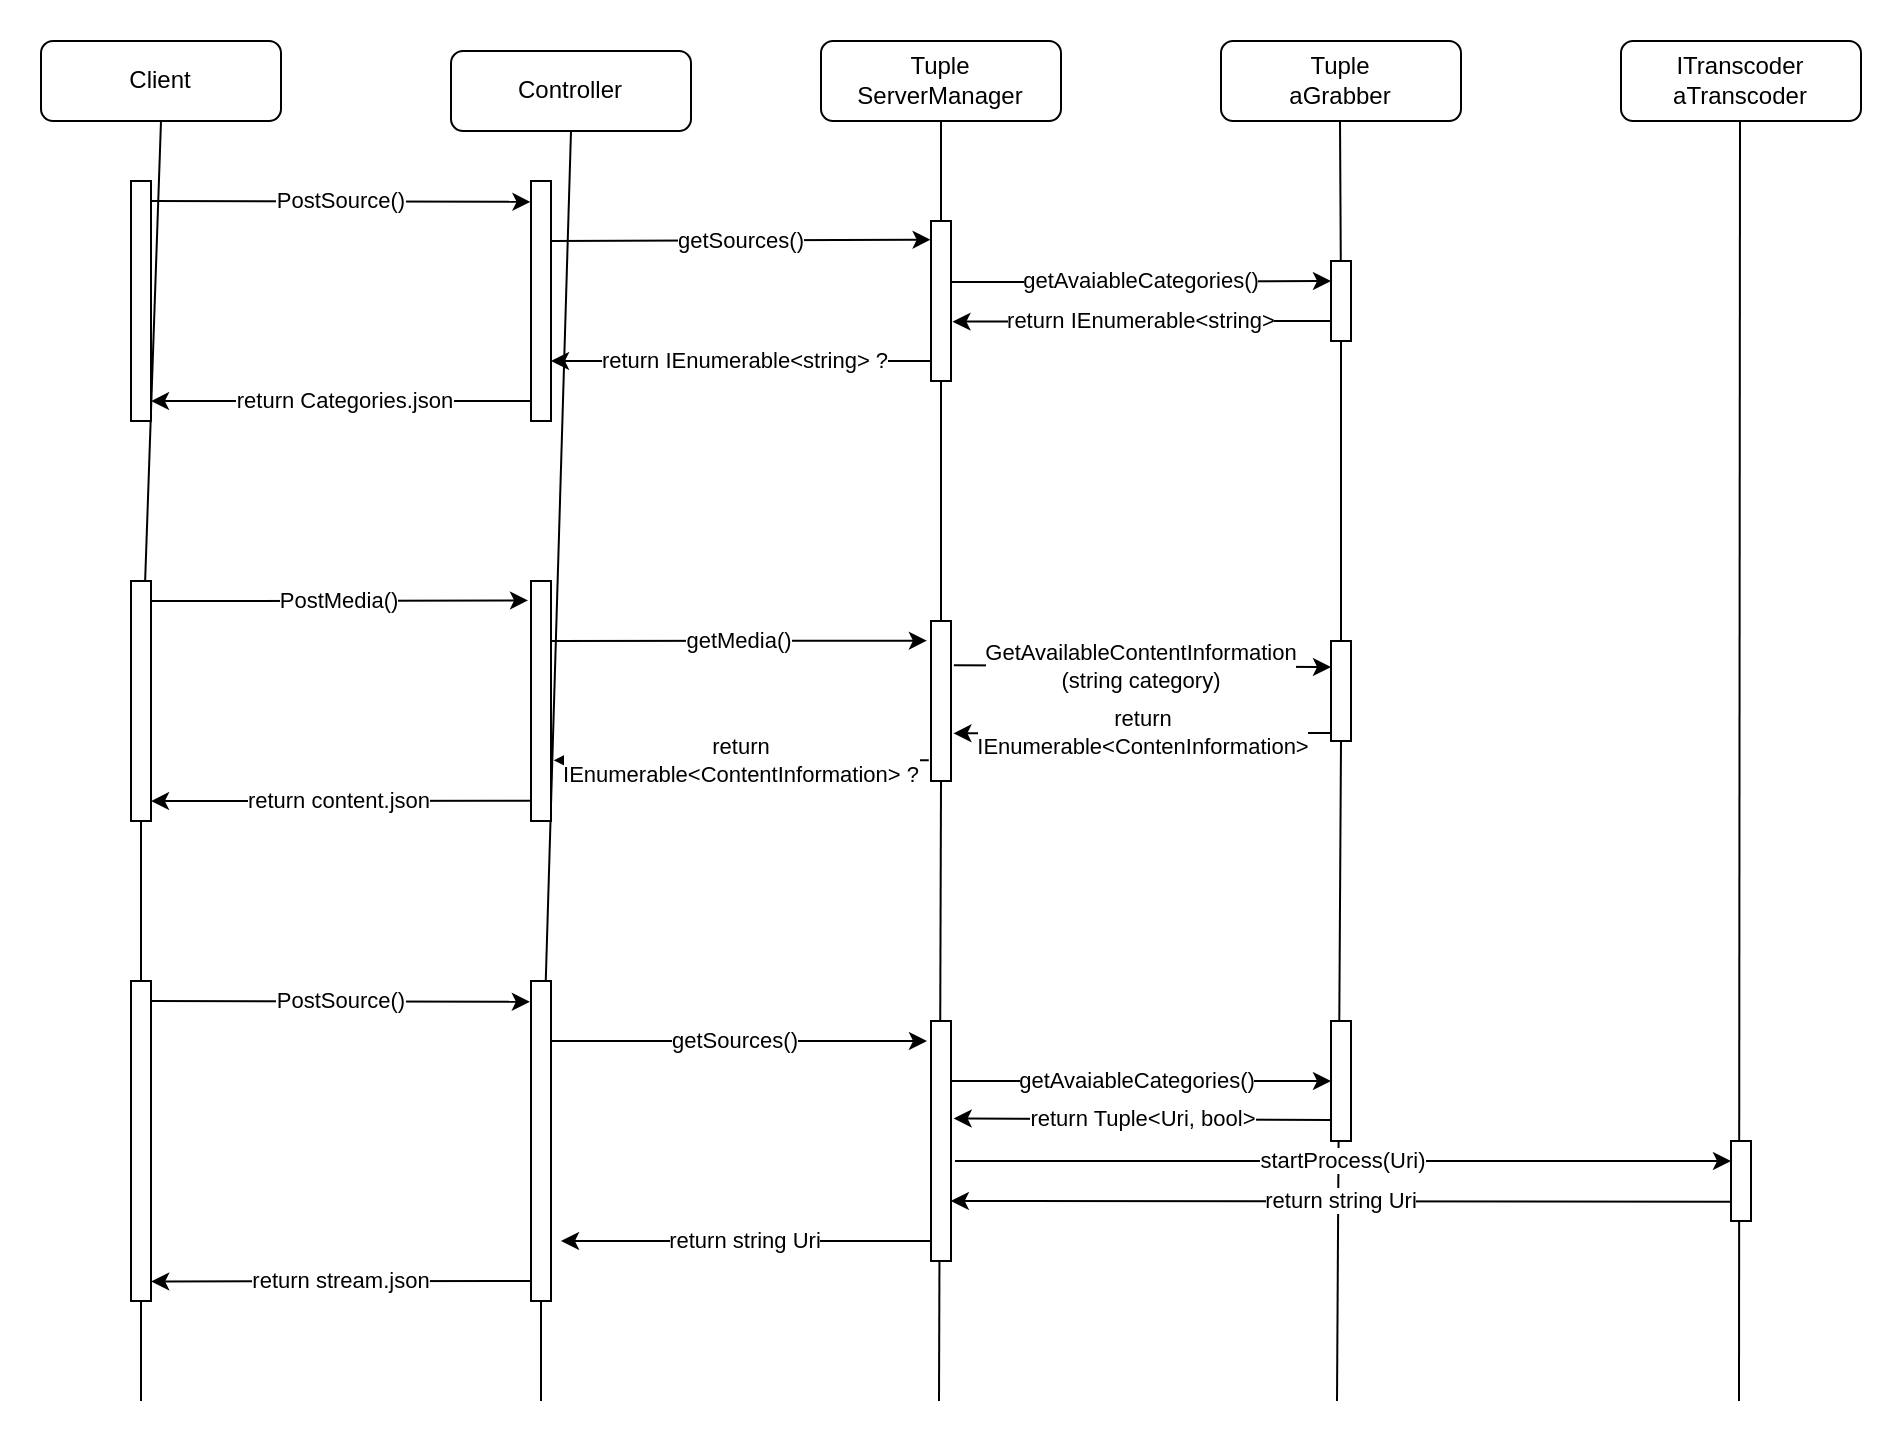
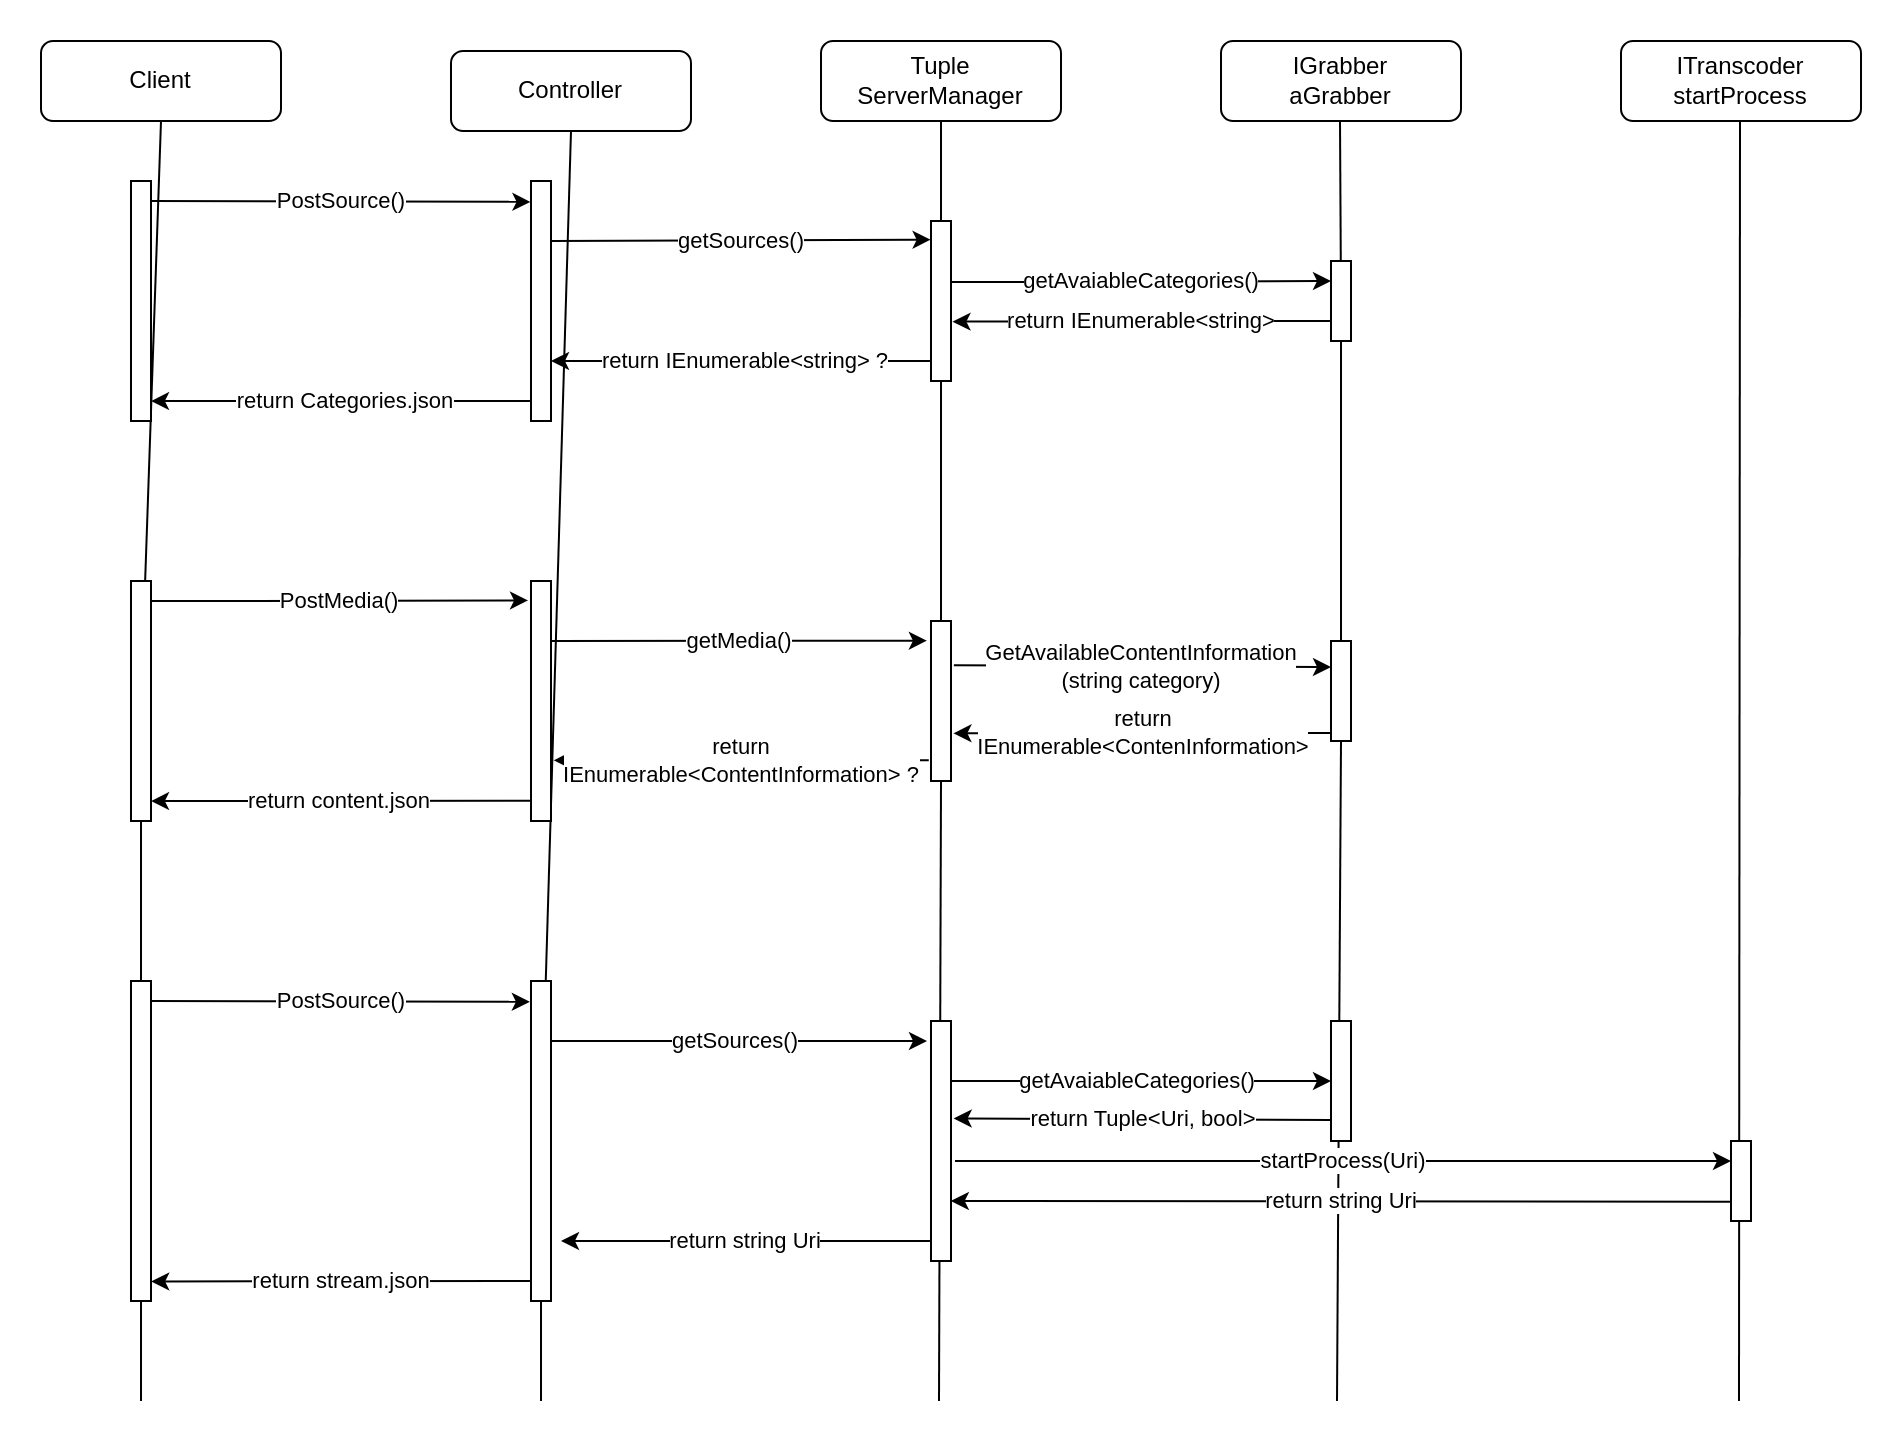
node "Tuple aGrabber": label "Tuple aGrabber" -> "IGrabber aGrabber"
node "ITranscoder aTranscoder": label "ITranscoder aTranscoder" -> "ITranscoder startProcess"
